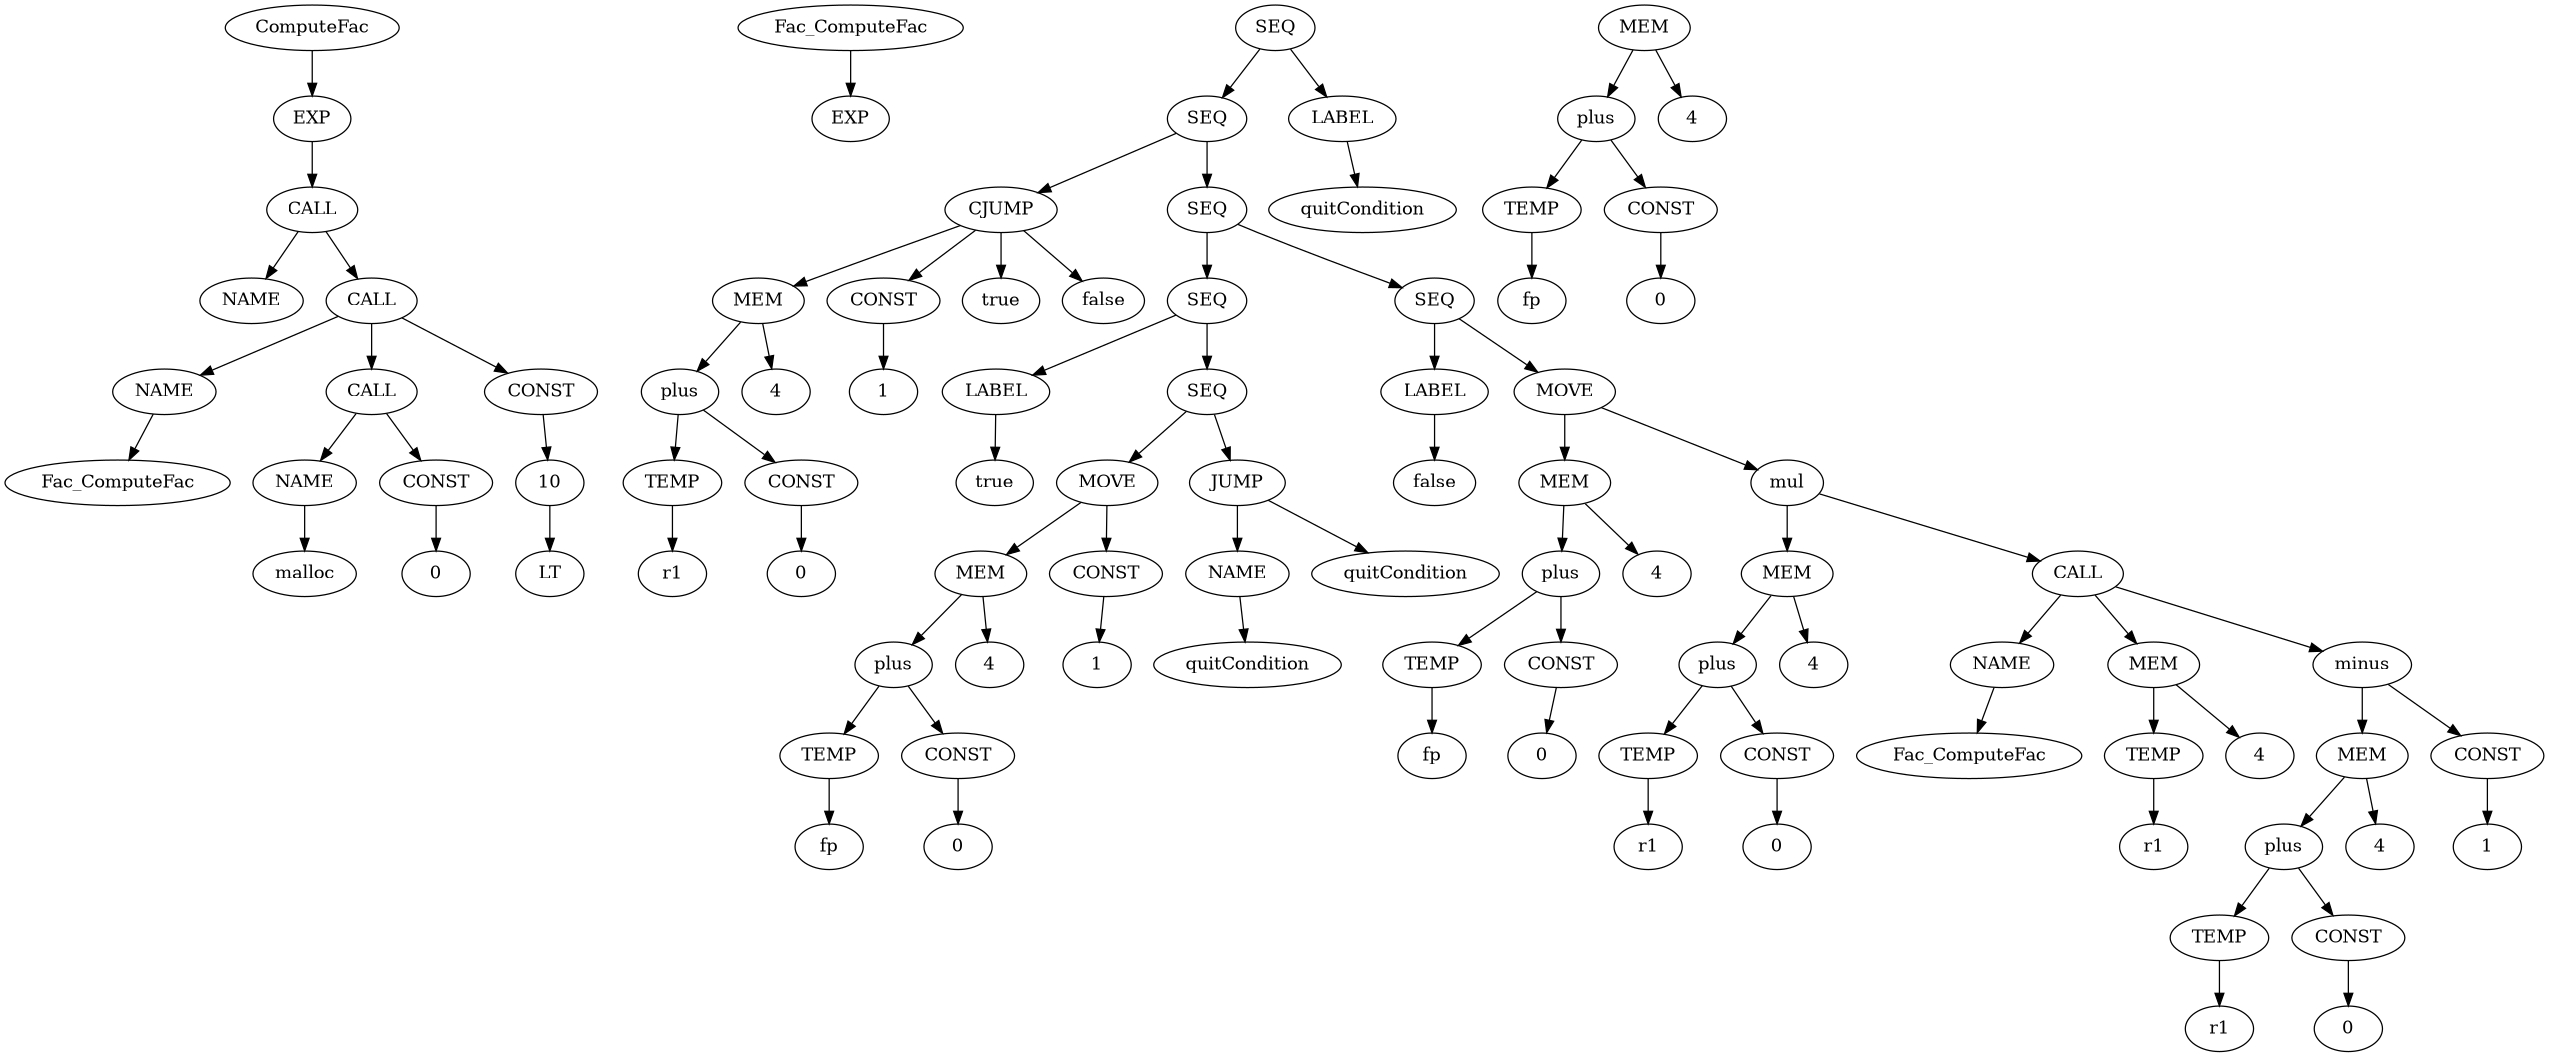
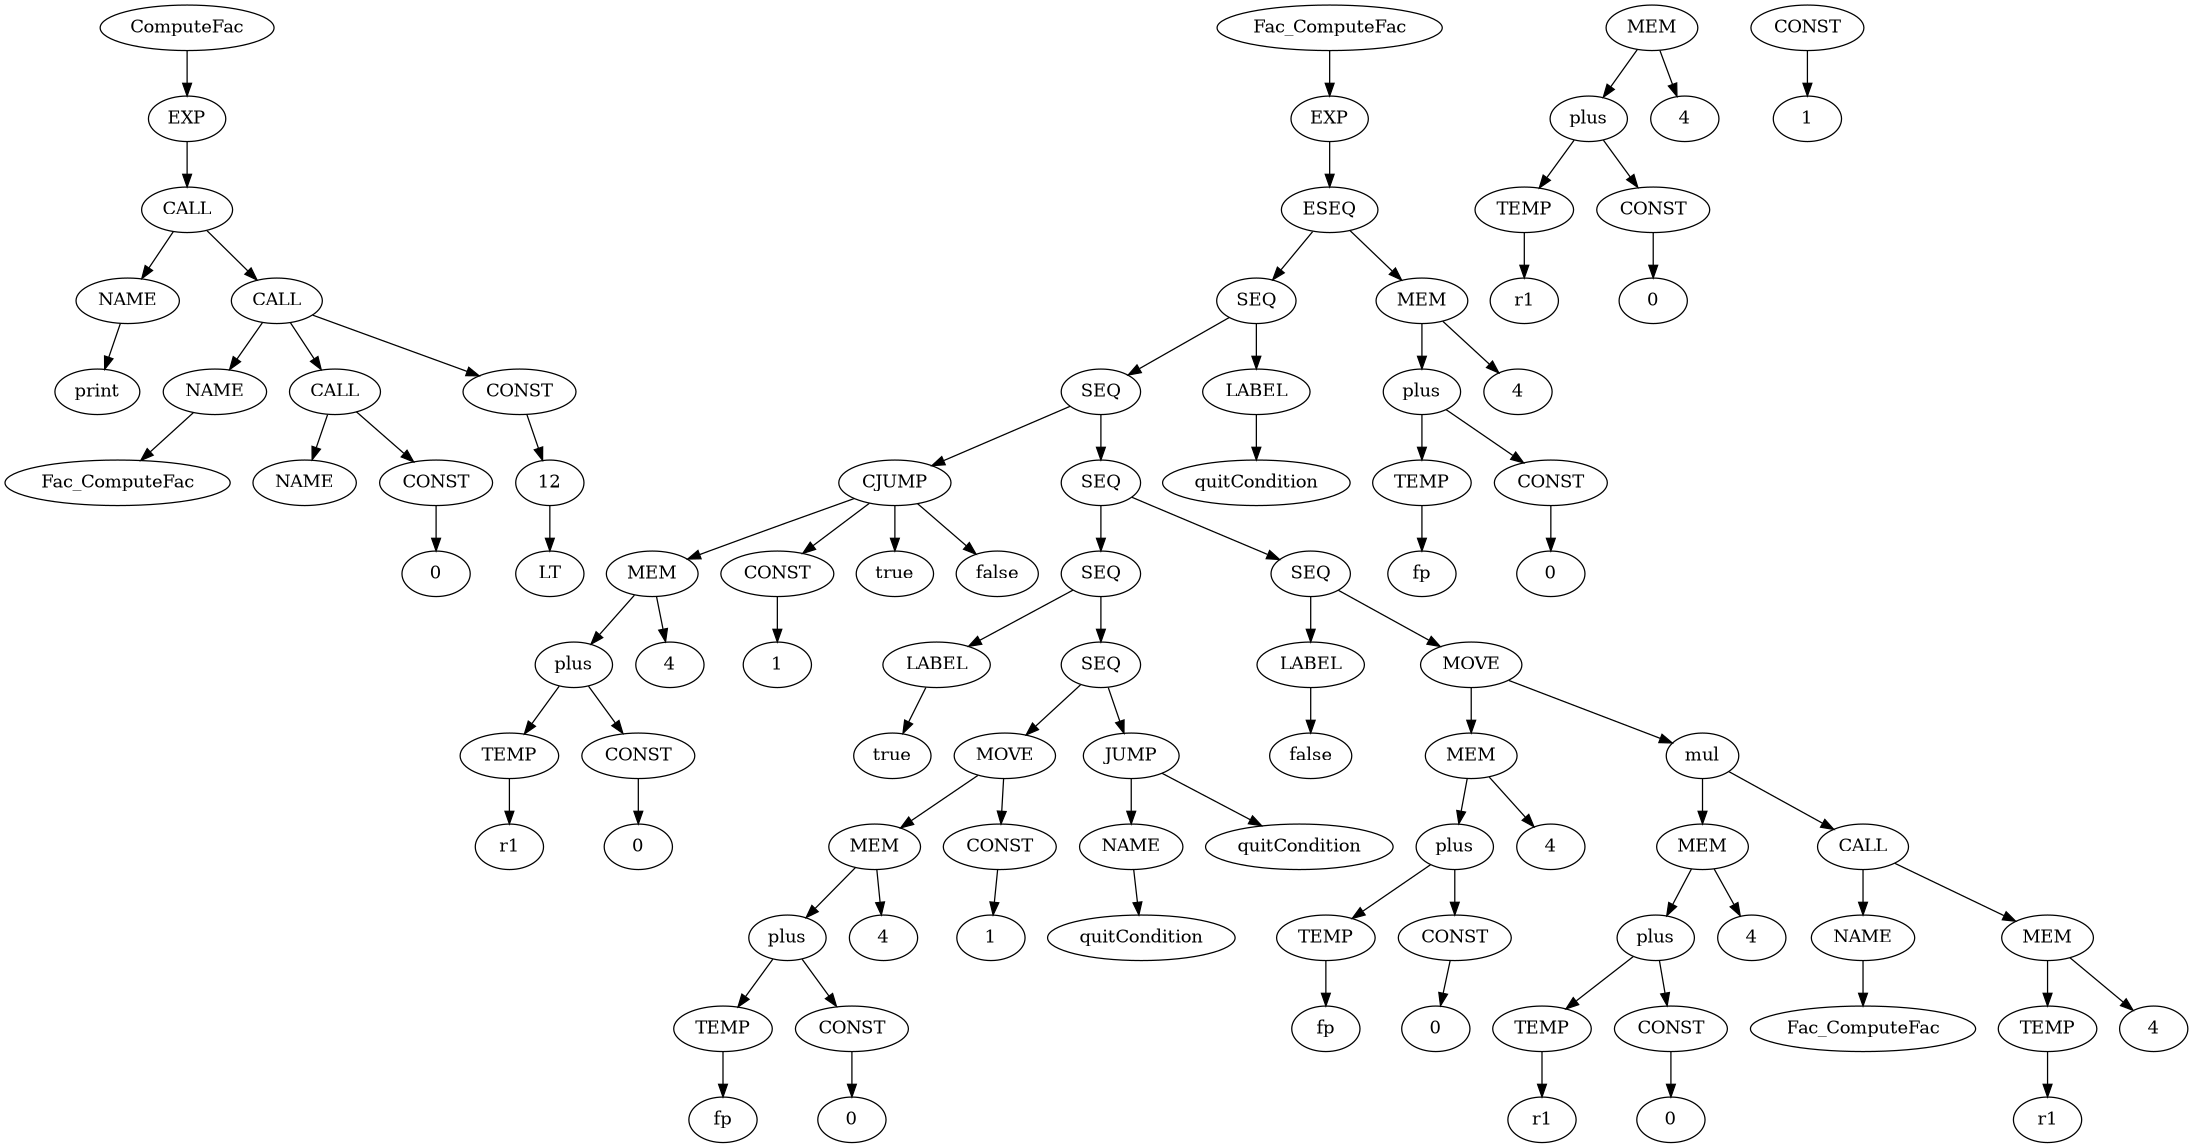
node "ESEQ": added
node "print": added
node "10": label "10" -> "12"
node "malloc": removed
node "minus": removed
